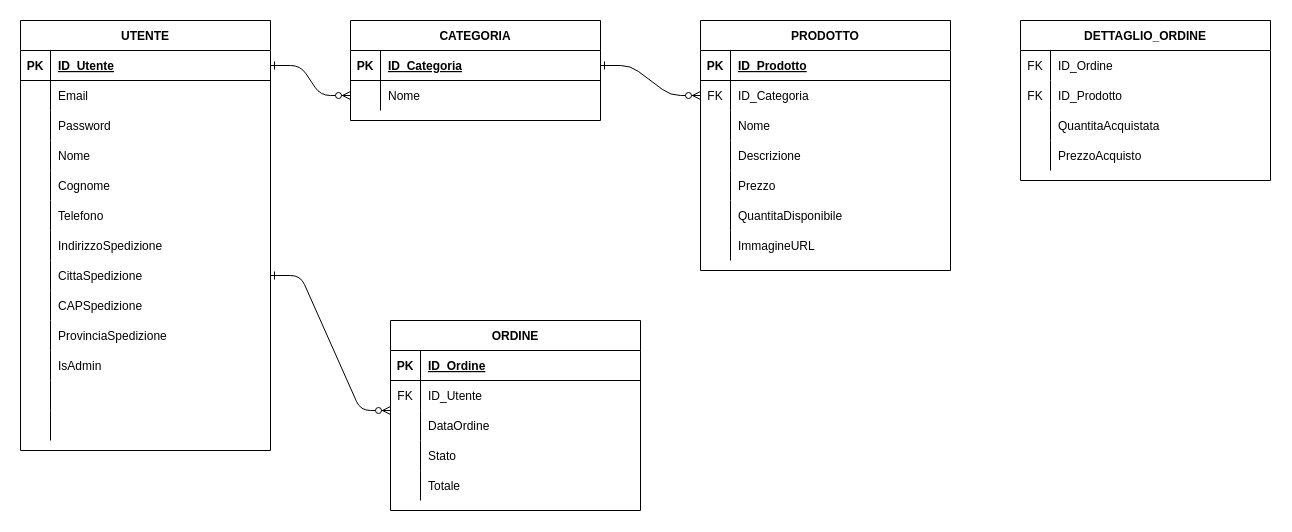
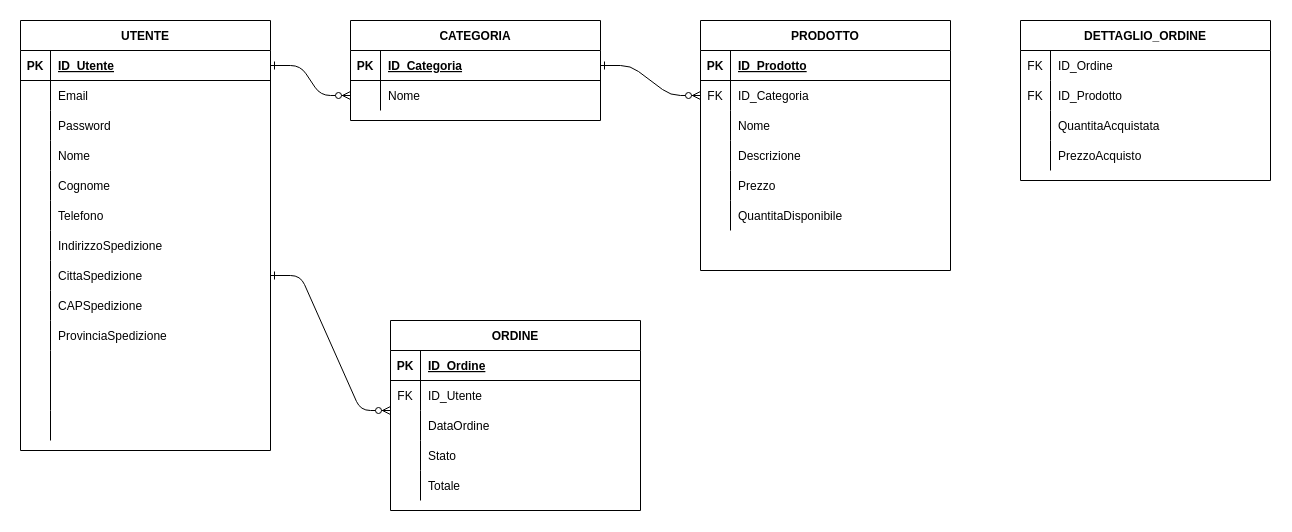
node "ImmagineURL": removed
node "IsAdmin": removed
